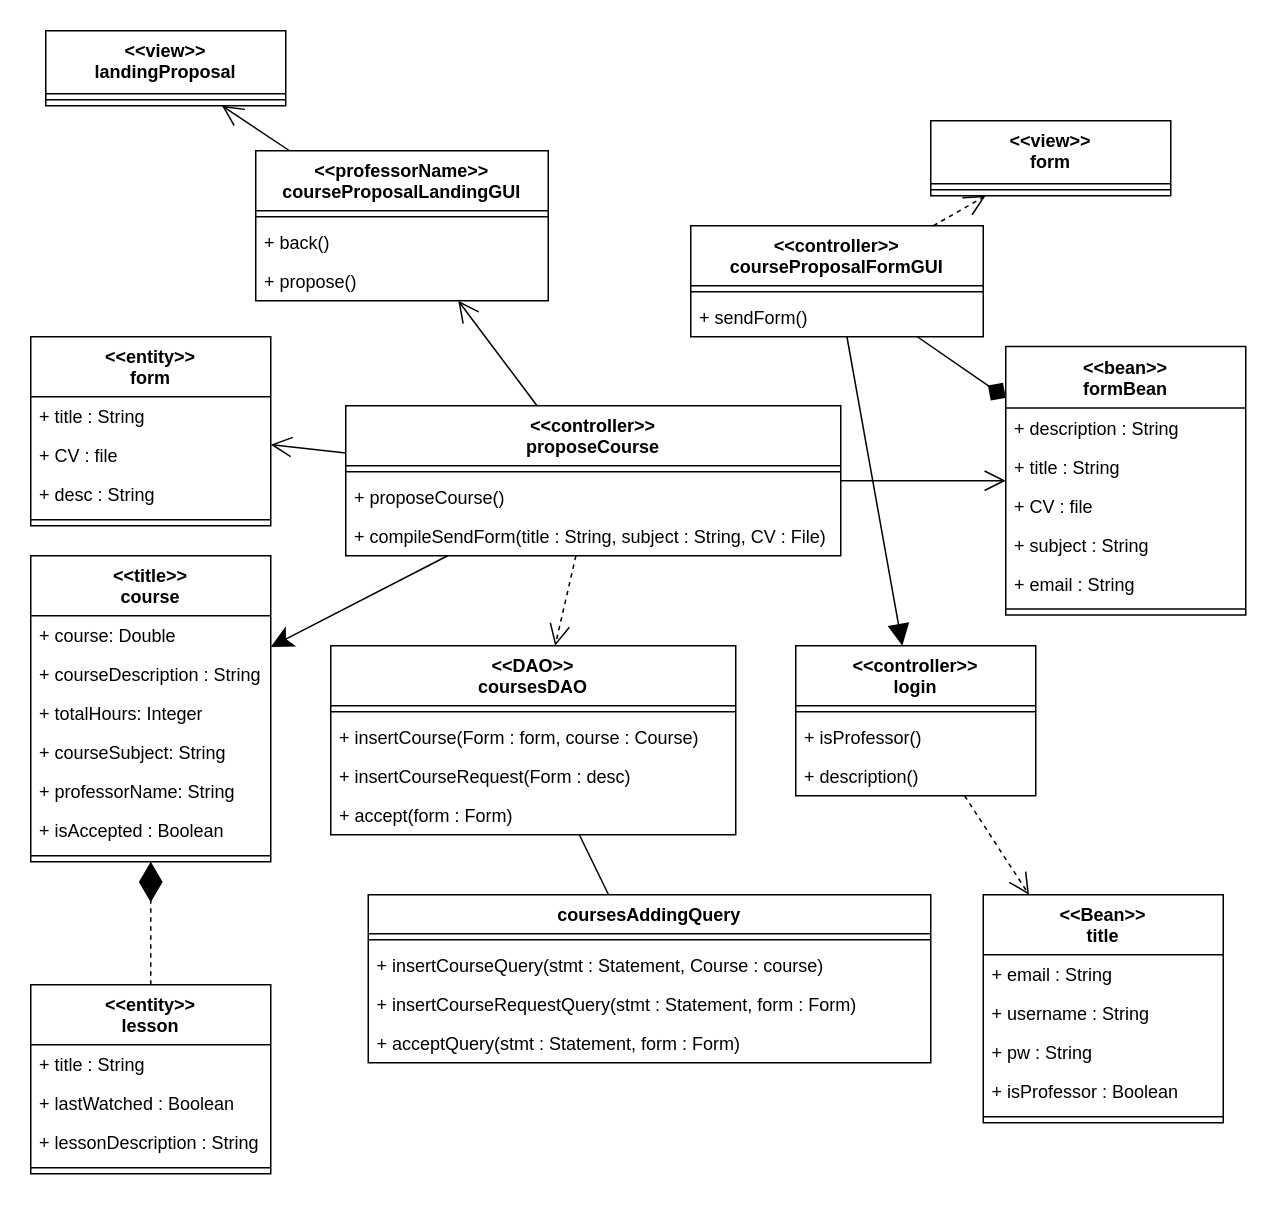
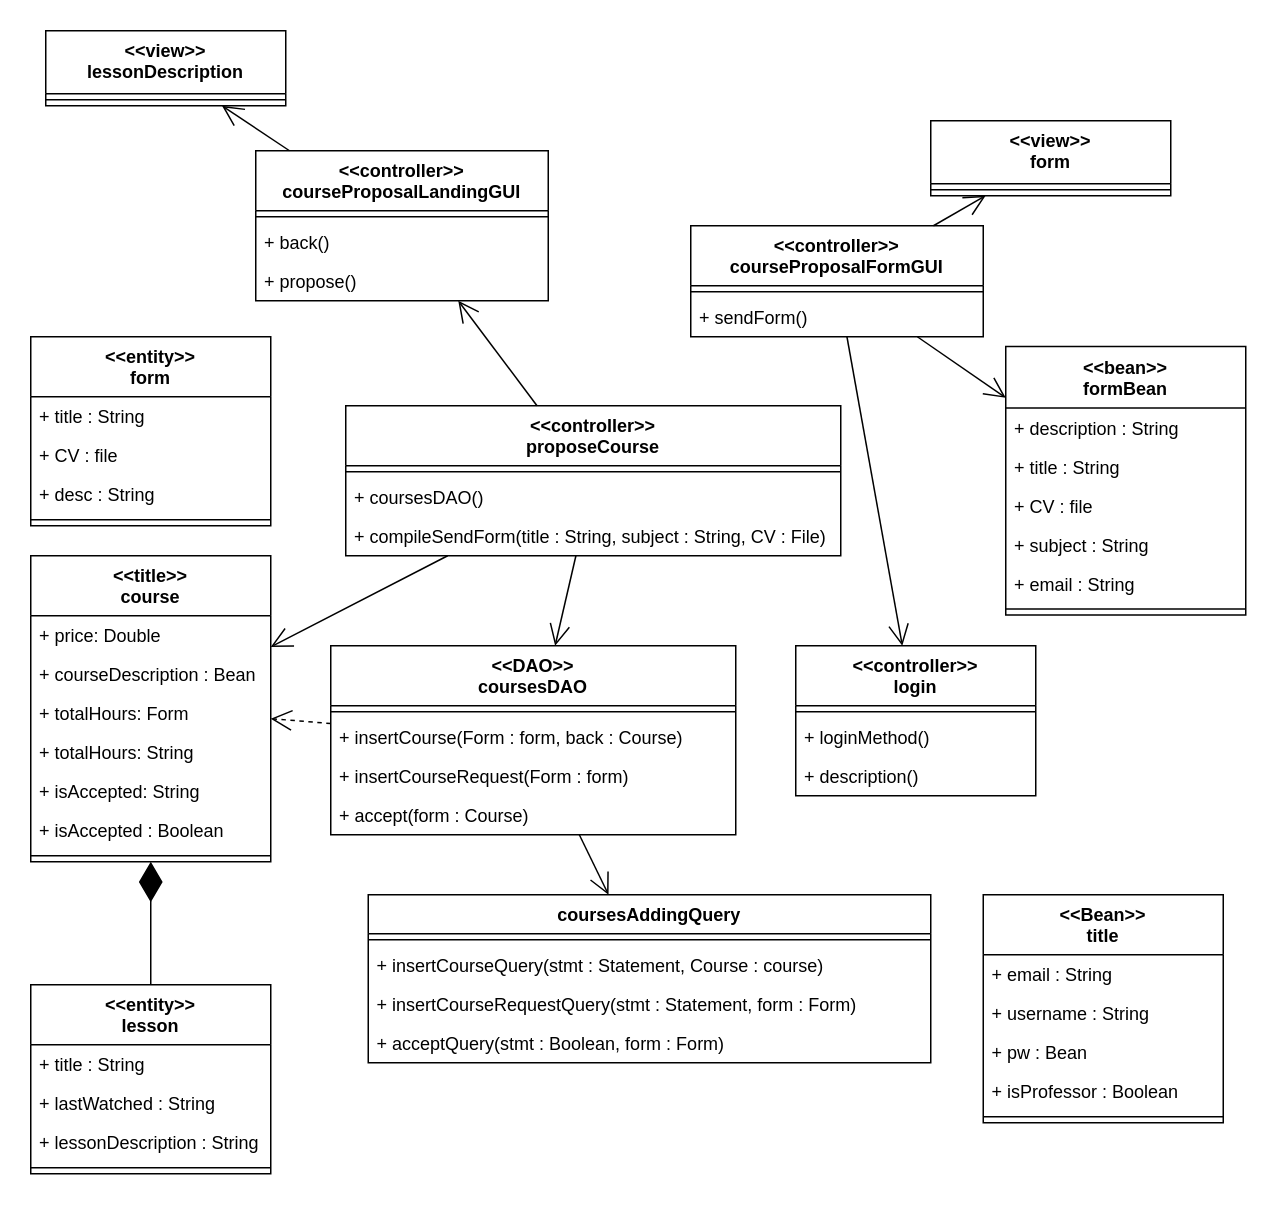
node "<<view>> landingProposal": label "<<view>> landingProposal" -> "<<view>> lessonDescription"
node "<<professorName>> courseProposalLandingGUI": label "<<professorName>> courseProposalLandingGUI" -> "<<controller>> courseProposalLandingGUI"
edge "<<controller>> courseProposalFormGUI" -> "<<view>> form": style dashed -> solid
edge "<<controller>> courseProposalFormGUI" -> "<<bean>> formBean": arrowhead diamond -> open
edge "<<controller>> proposeCourse" -> "<<entity>> form": removed
edge "<<controller>> proposeCourse" -> "<<bean>> formBean": removed
node "+ proposeCourse()": label "+ proposeCourse()" -> "+ coursesDAO()"
edge "<<controller>> proposeCourse" -> "<<DAO>> coursesDAO": style dashed -> solid
edge "<<controller>> courseProposalFormGUI" -> "<<controller>> login": arrowhead block -> open
node "+ course: Double": label "+ course: Double" -> "+ price: Double"
edge "<<controller>> proposeCourse" -> "<<title>> course": arrowhead classic -> open
node "+ courseDescription : String": label "+ courseDescription : String" -> "+ courseDescription : Bean"
node "+ totalHours: Integer": label "+ totalHours: Integer" -> "+ totalHours: Form"
edge "<<DAO>> coursesDAO" -> "<<title>> course": added
node "+ isProfessor()": label "+ isProfessor()" -> "+ loginMethod()"
node "+ insertCourse(Form : form, course : Course)": label "+ insertCourse(Form : form, course : Course)" -> "+ insertCourse(Form : form, back : Course)"
node "+ courseSubject: String": label "+ courseSubject: String" -> "+ totalHours: String"
node "+ insertCourseRequest(Form : desc)": label "+ insertCourseRequest(Form : desc)" -> "+ insertCourseRequest(Form : form)"
node "+ professorName: String": label "+ professorName: String" -> "+ isAccepted: String"
node "+ accept(form : Form)": label "+ accept(form : Form)" -> "+ accept(form : Course)"
edge "<<controller>> login" -> "<<Bean>> title": removed
edge "<<DAO>> coursesDAO" -- "coursesAddingQuery": arrowhead none -> open
edge "<<entity>> lesson" -> "<<title>> course": style dashed -> solid
node "+ acceptQuery(stmt : Statement, form : Form)": label "+ acceptQuery(stmt : Statement, form : Form)" -> "+ acceptQuery(stmt : Boolean, form : Form)"
node "+ pw : String": label "+ pw : String" -> "+ pw : Bean"
node "+ lastWatched : Boolean": label "+ lastWatched : Boolean" -> "+ lastWatched : String"
